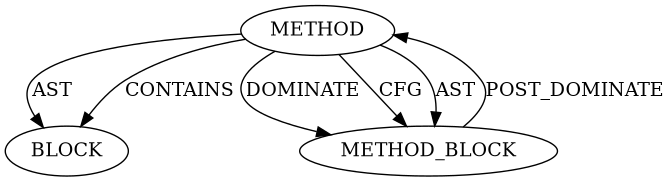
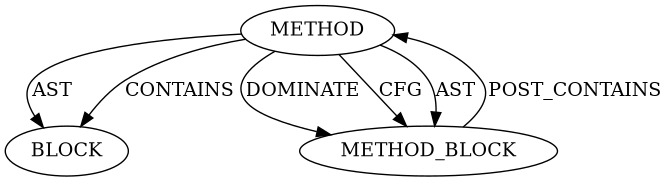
edge "METHOD_BLOCK" -> "METHOD": label "POST_DOMINATE" -> "POST_CONTAINS"
